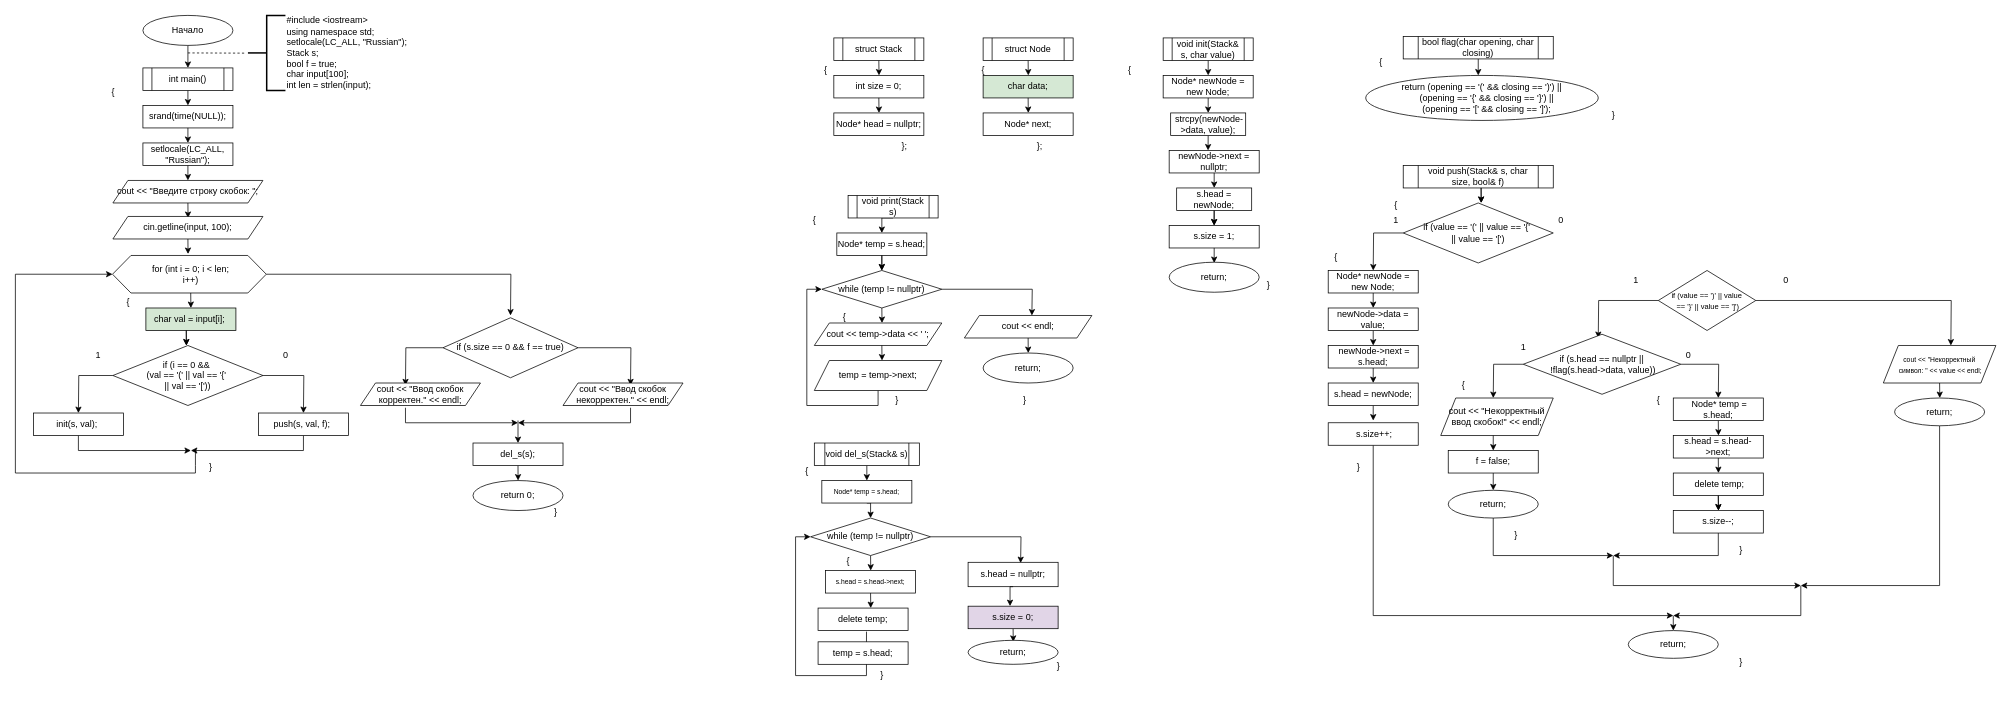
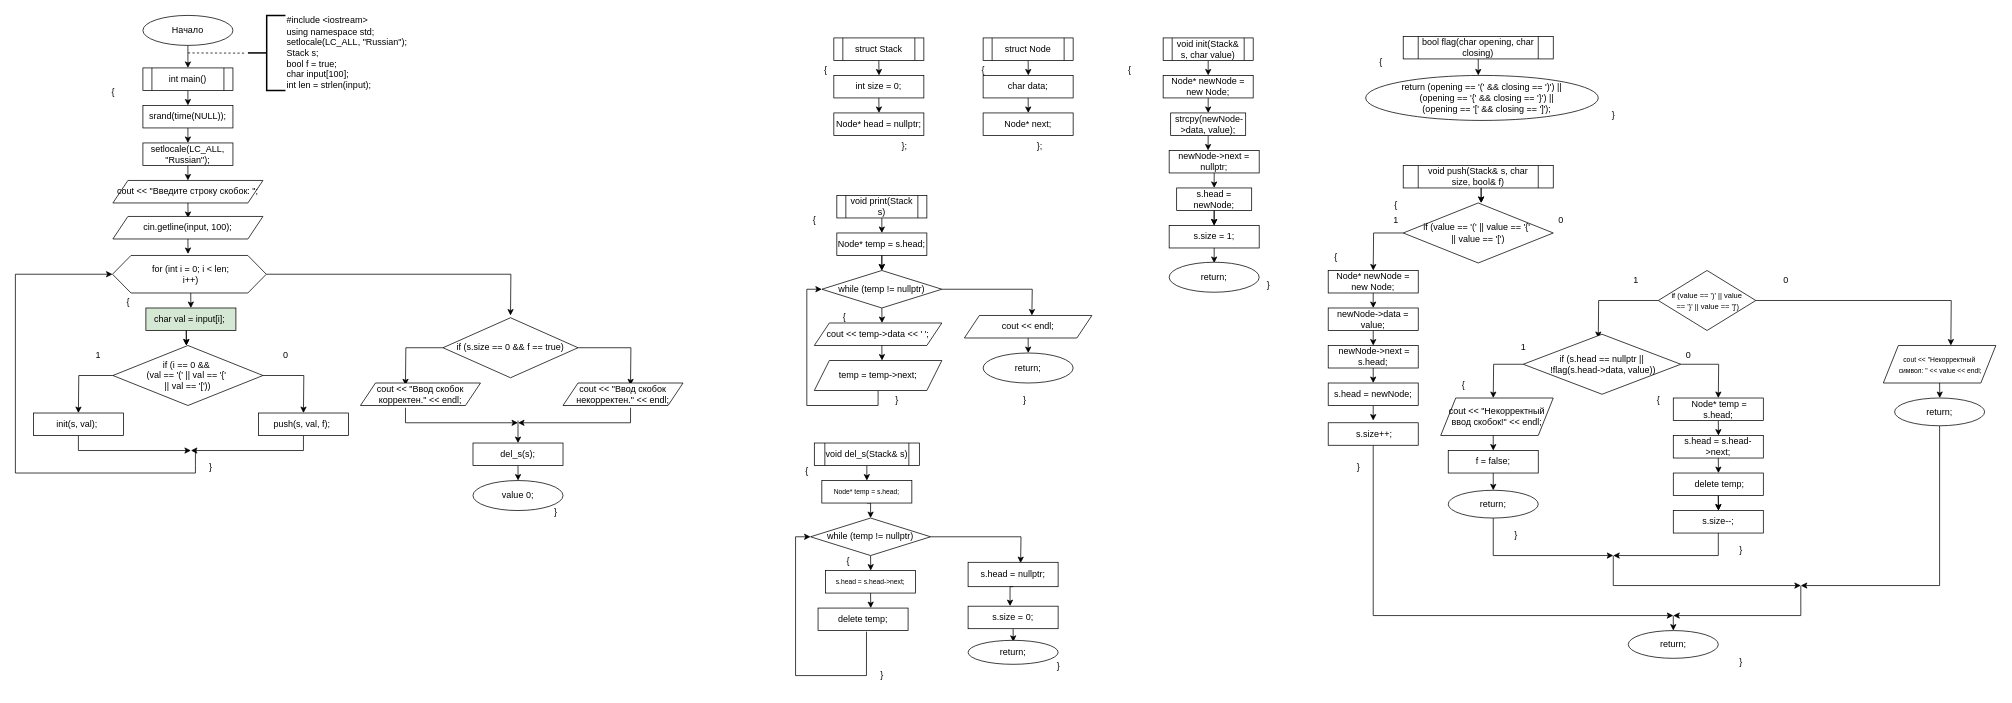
node "char data;": fillcolor #d5e8d4 -> #ffffff
node "void print(Stack s)": moved (893, 207) -> (882, 207)
node "return 0;": label "return 0;" -> "value 0;"
node "s.size = 0;": fillcolor #e1d5e7 -> #ffffff
node "temp = s.head;": removed
